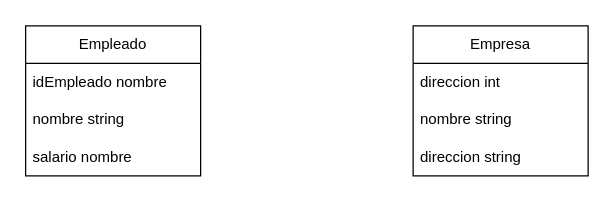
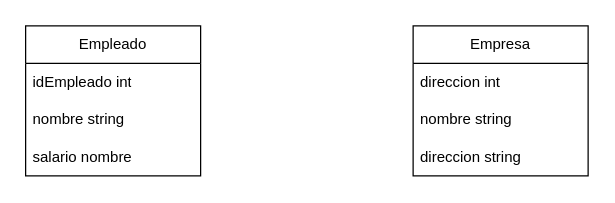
node "idEmpleado nombre": label "idEmpleado nombre" -> "idEmpleado int"
